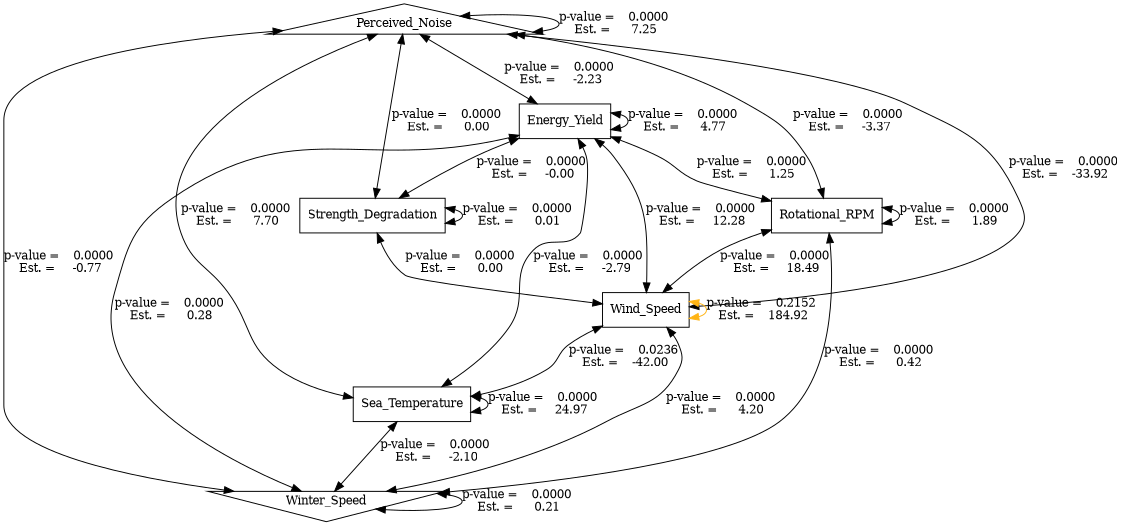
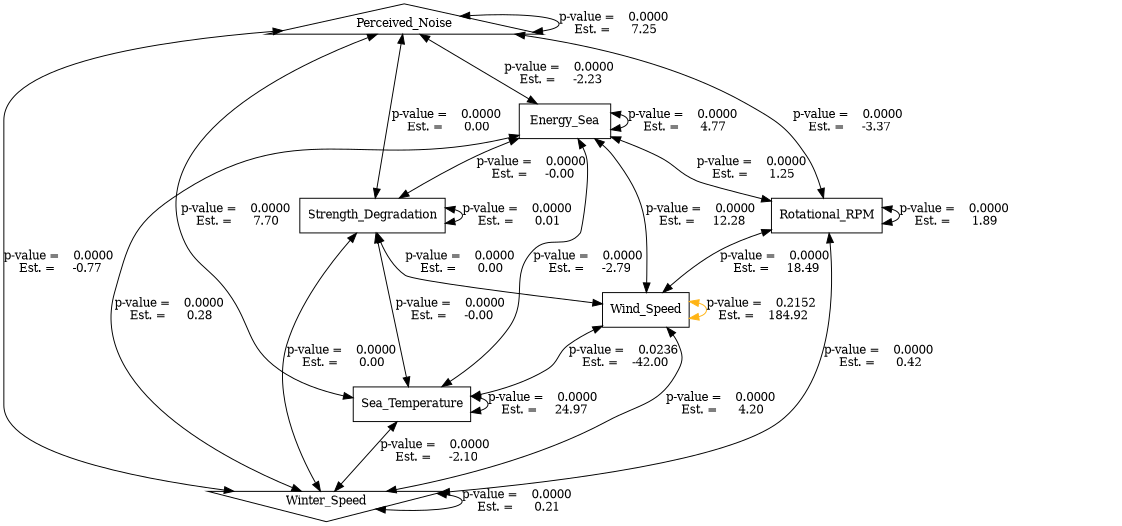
node "Energy_Yield": label "Energy_Yield" -> "Energy_Sea"
edge "Perceived_Noise" -- "Wind_Speed": removed, label "p-value =    0.0000 Est. =    -33.92"
edge "Strength_Degradation" -- "Sea_Temperature": added, label "p-value =    0.0000 Est. =     -0.00"
edge "Strength_Degradation" -- "Winter_Speed": added, label "p-value =    0.0000 Est. =      0.00"
